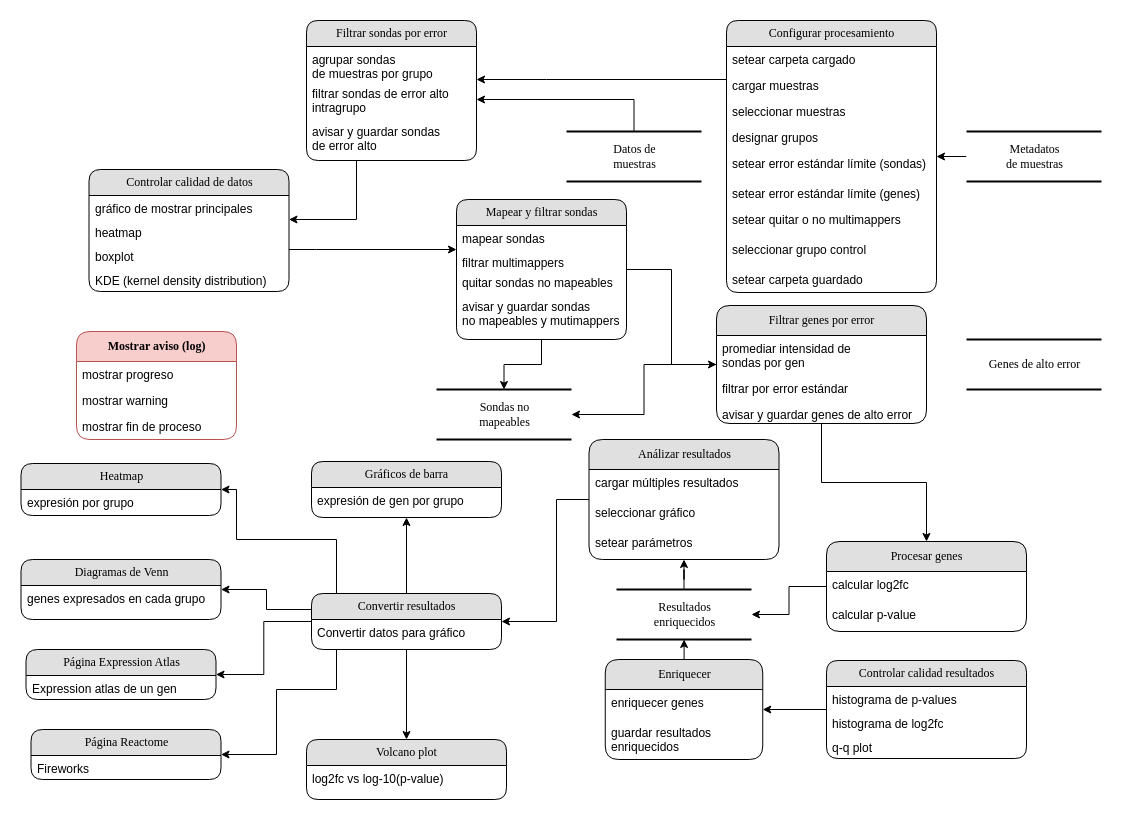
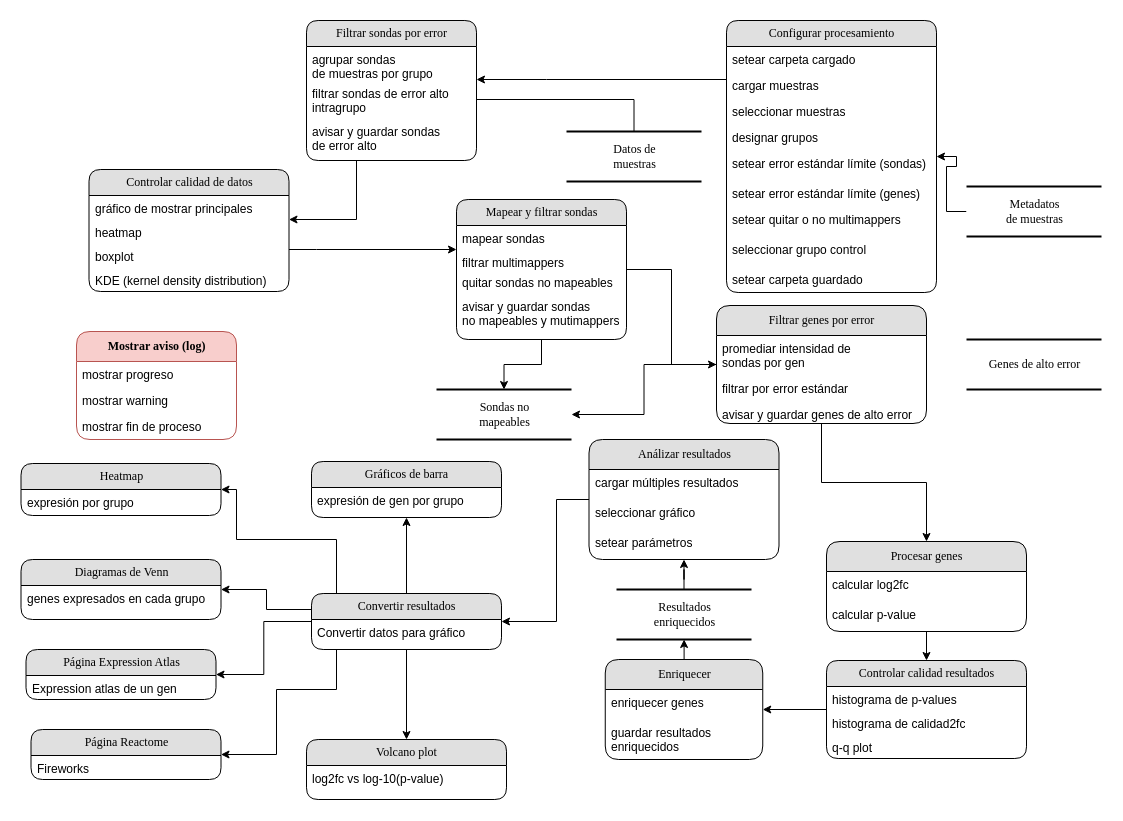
edge "Datos de muestras" -> "Filtrar sondas por error": arrowhead classic -> none
node "Metadatos de muestras": moved (1034, 157) -> (1034, 212)
edge "Procesar genes" -> "Resultados enriquecidos": now "Procesar genes" -> "Controlar calidad resultados"
node "histograma de log2fc": label "histograma de log2fc" -> "histograma de calidad2fc"
